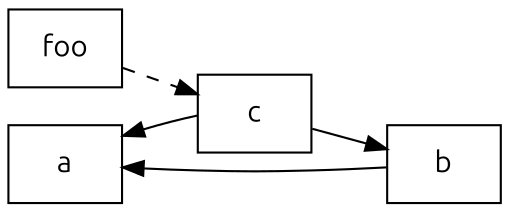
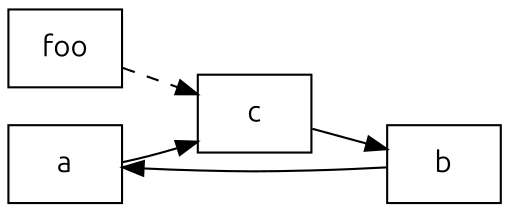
edge "c" -> "a": reversed
